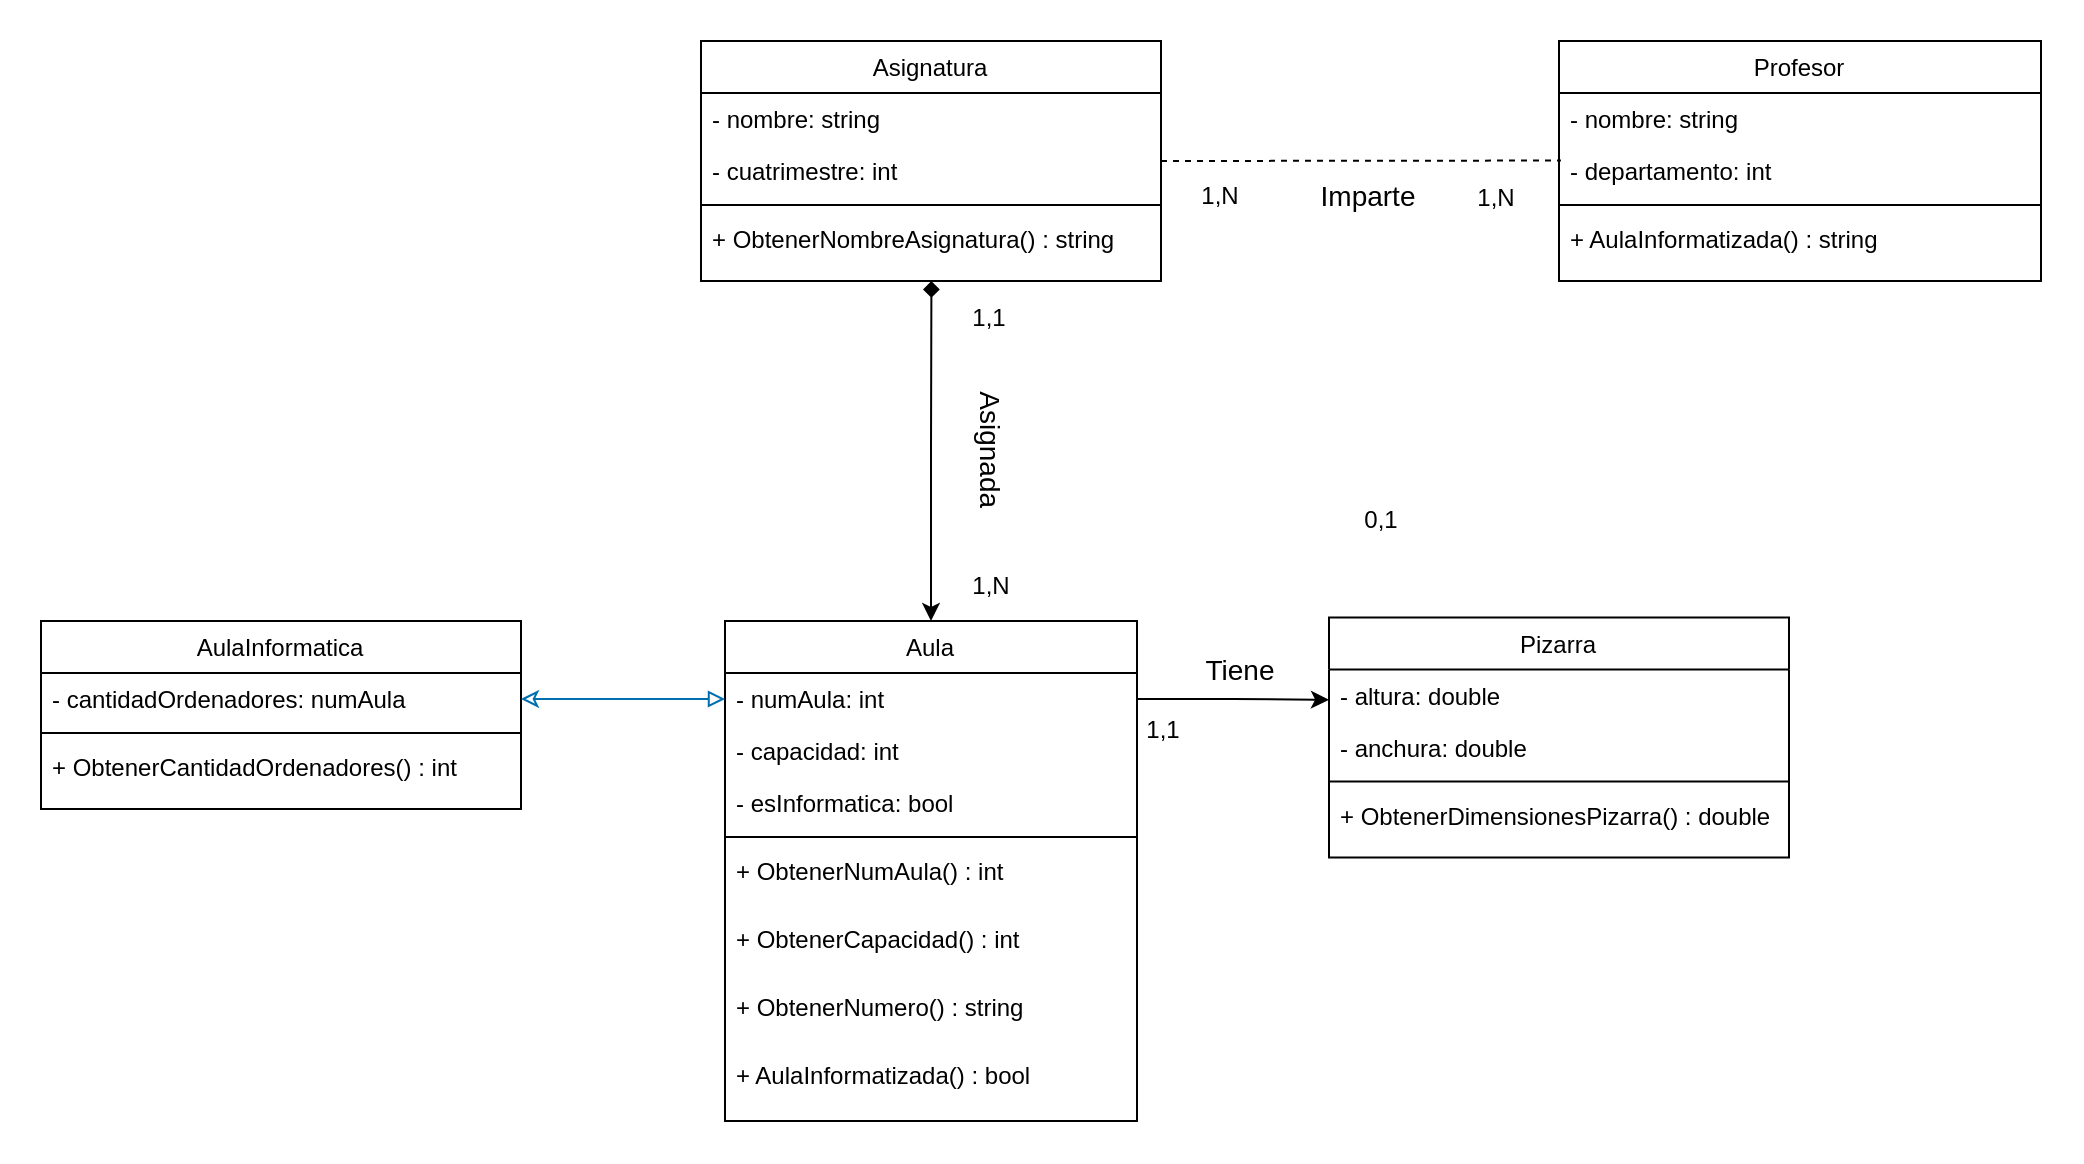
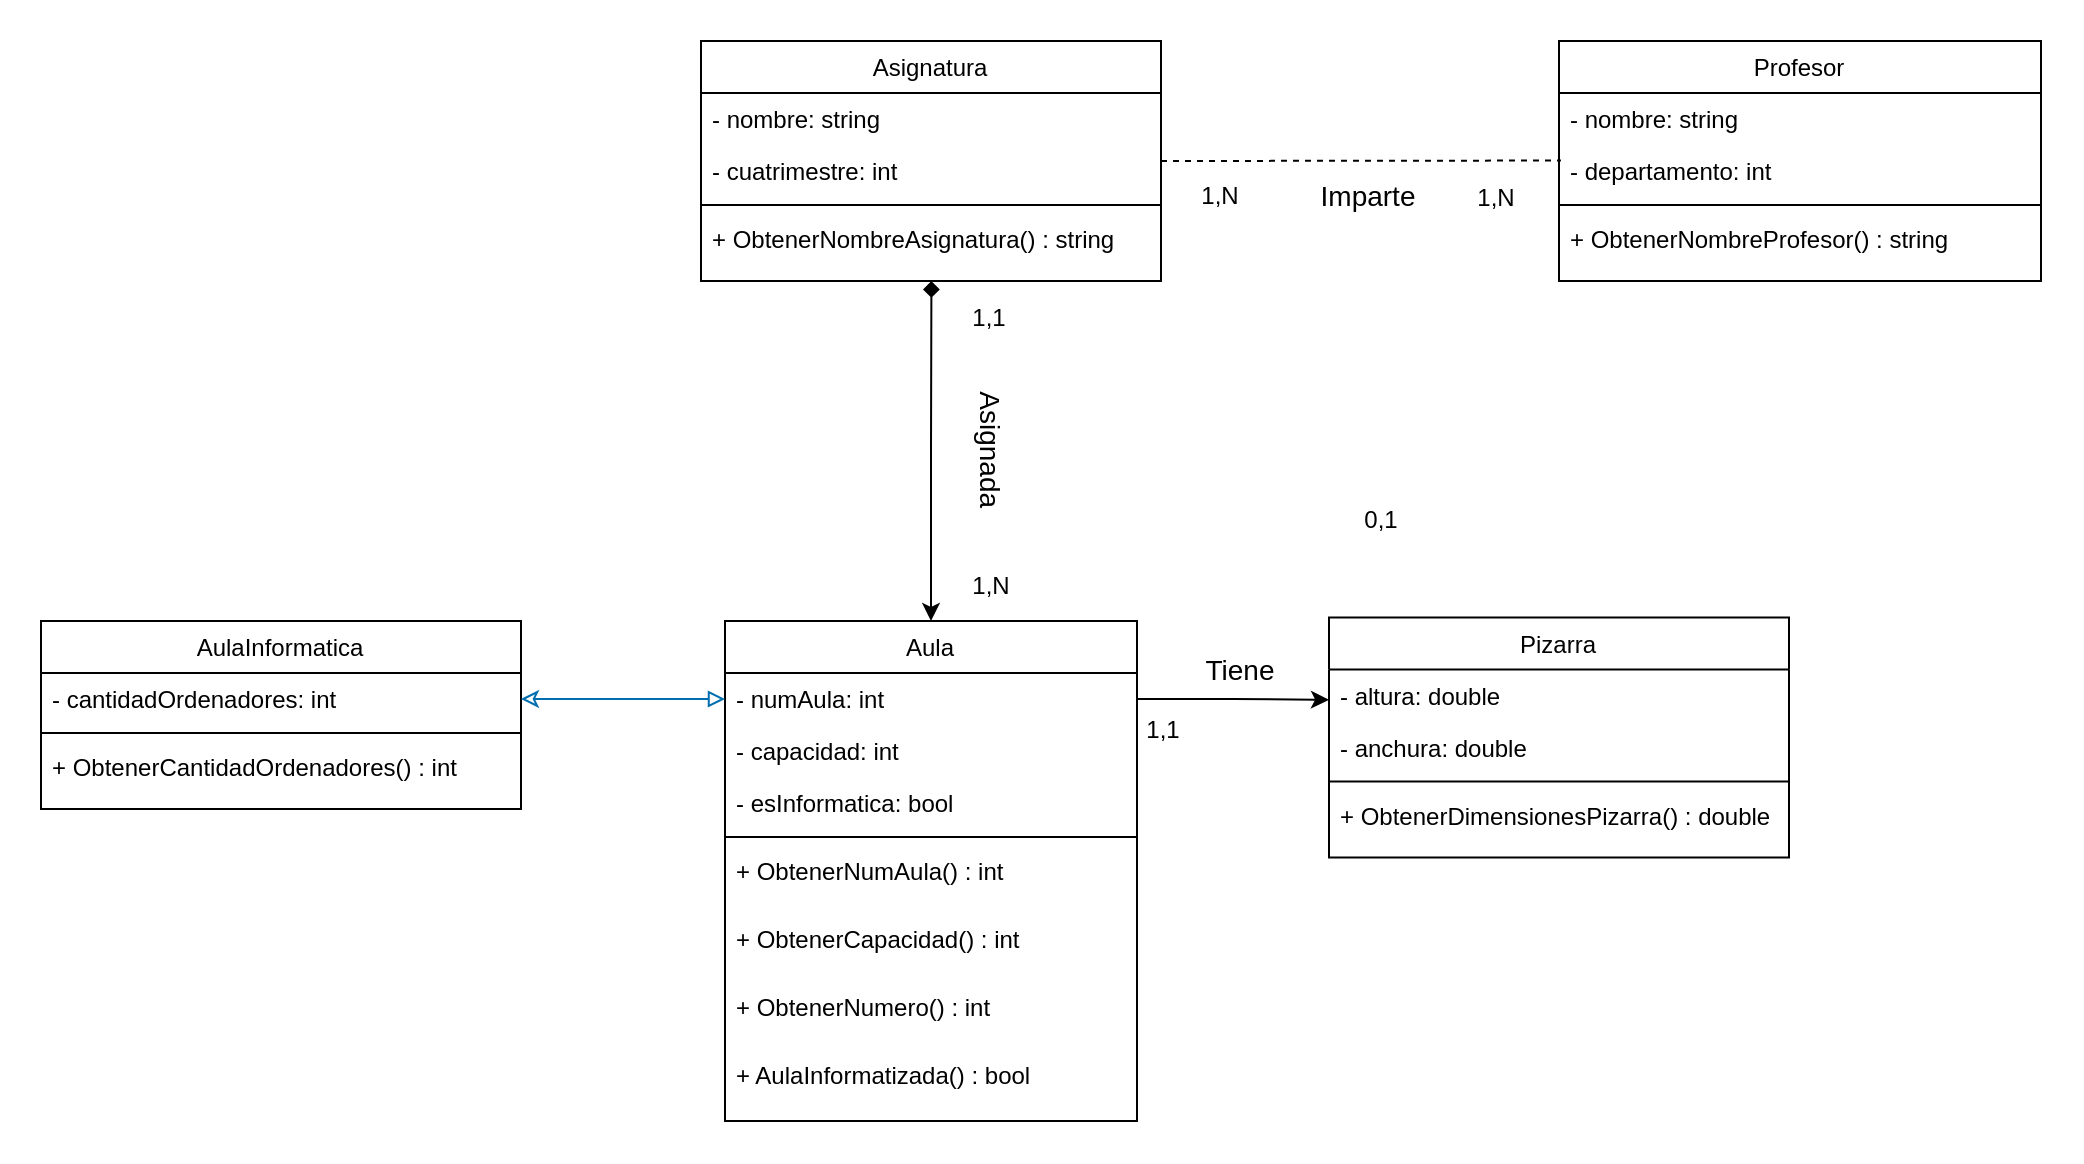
node "+ AulaInformatizada() : string": label "+ AulaInformatizada() : string" -> "+ ObtenerNombreProfesor() : string"
node "- cantidadOrdenadores: numAula": label "- cantidadOrdenadores: numAula" -> "- cantidadOrdenadores: int"
node "+ ObtenerNumero() : string": label "+ ObtenerNumero() : string" -> "+ ObtenerNumero() : int"
